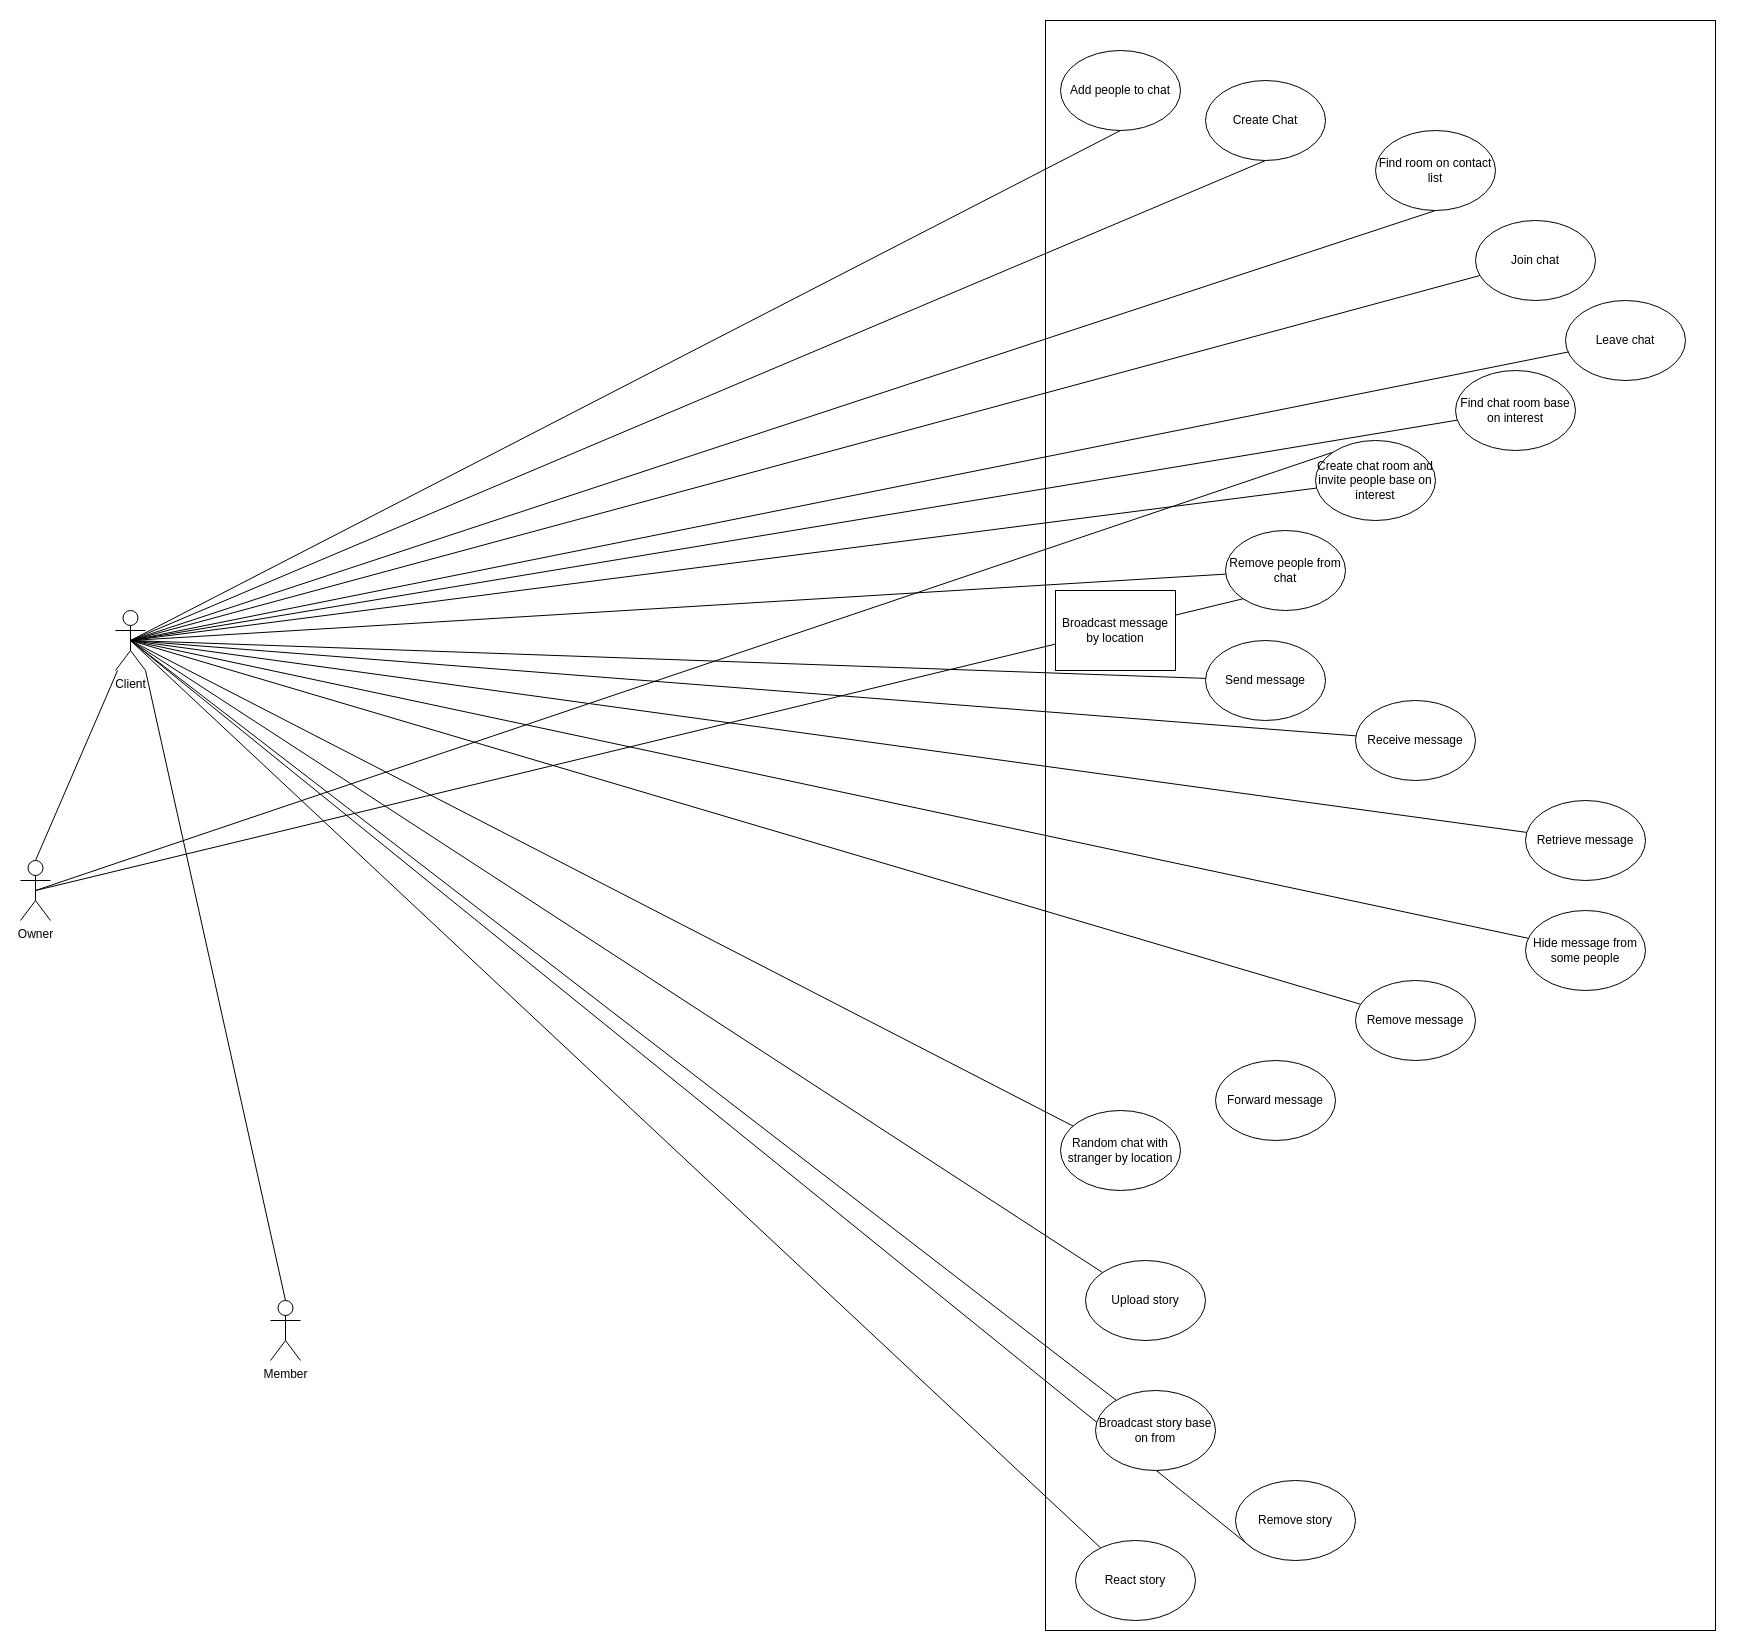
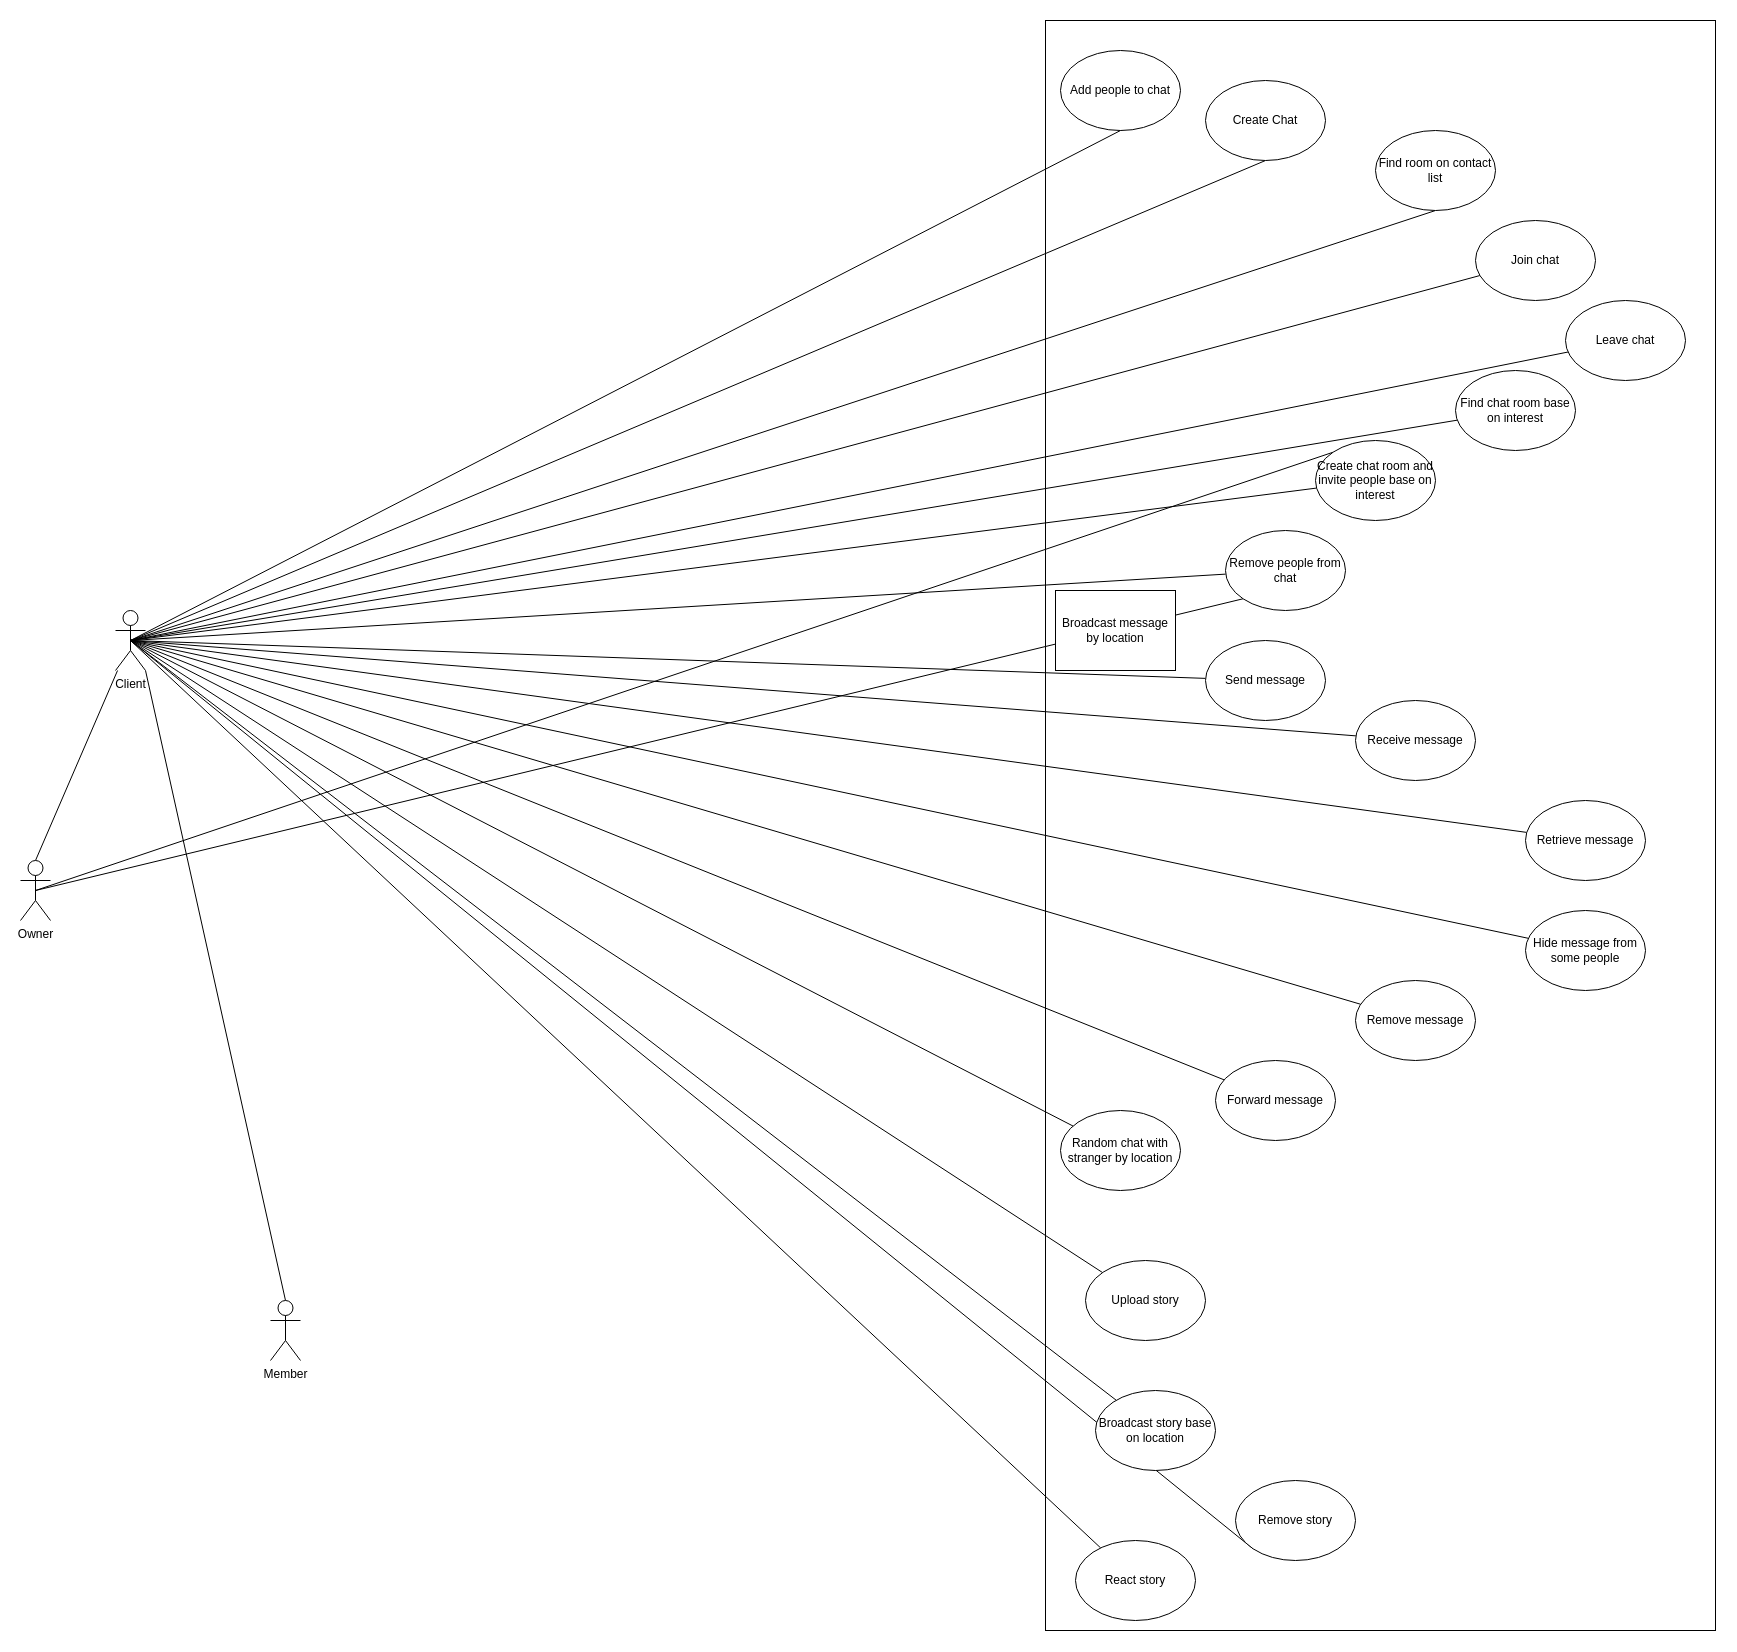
edge "Client" -- "Forward message": added
node "Broadcast story base on from": label "Broadcast story base on from" -> "Broadcast story base on location"
